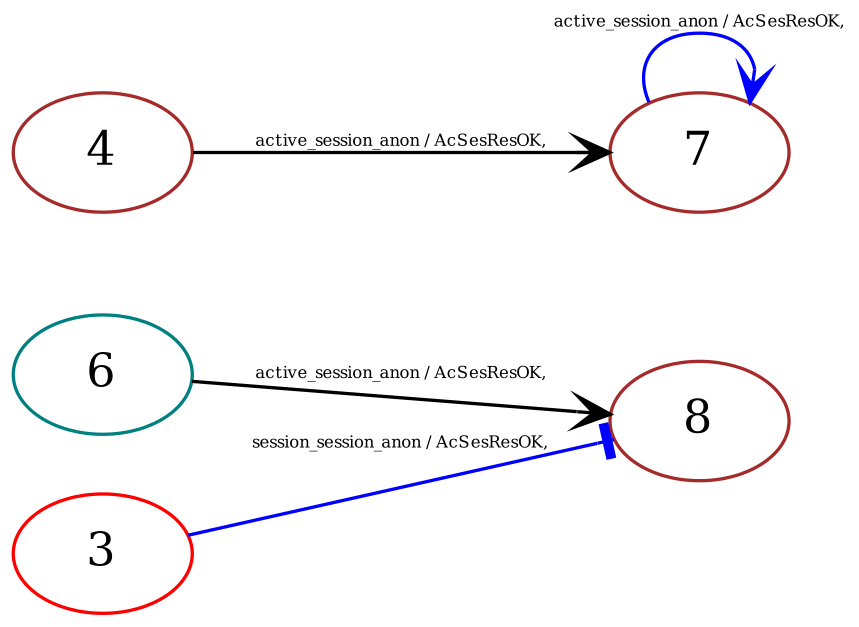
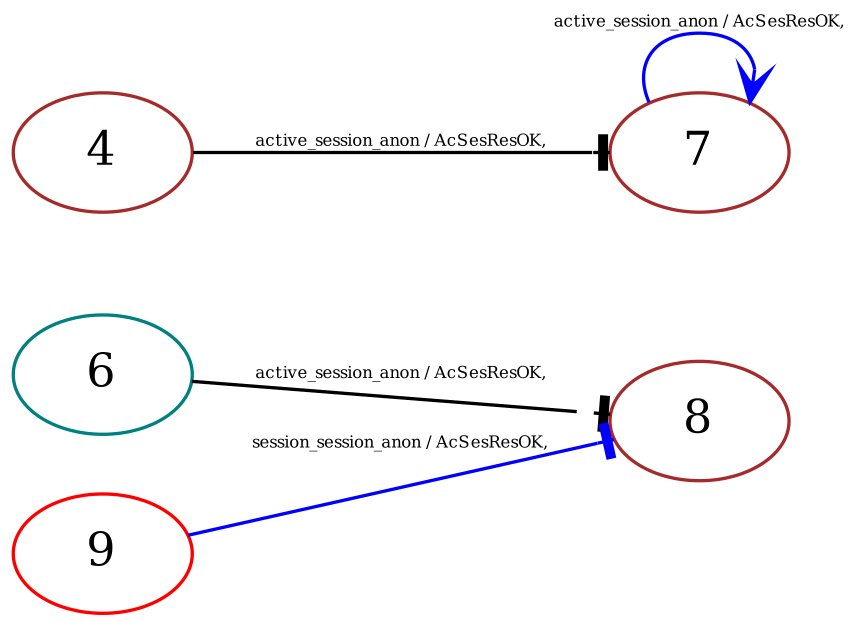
edge "4" -> "7": arrowhead vee -> tee
edge "6" -> "8": arrowhead vee -> tee
node "3": label "3" -> "9"
